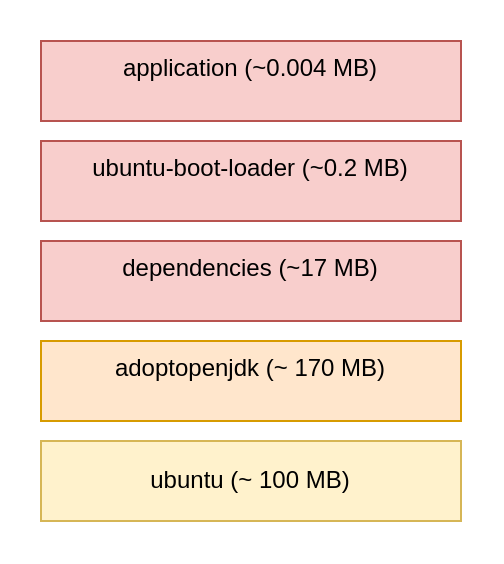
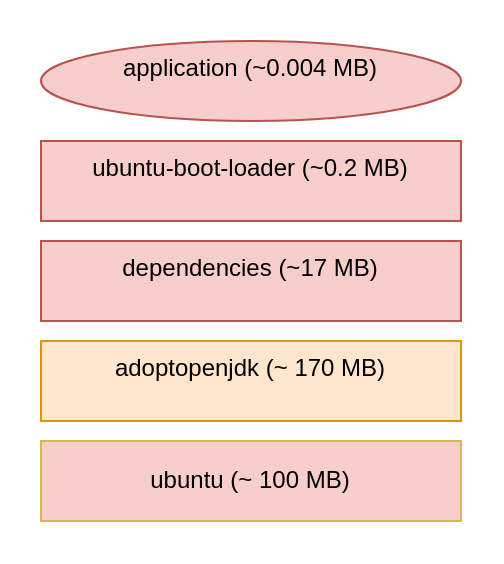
node "application (~0.004 MB)": shape rectangle -> ellipse
node "ubuntu (~ 100 MB)": fillcolor #fff2cc -> #f8cecc
